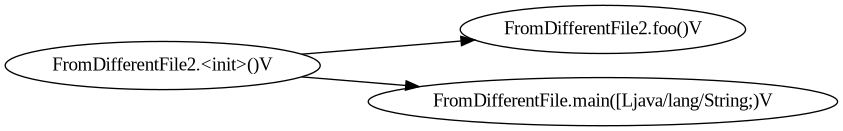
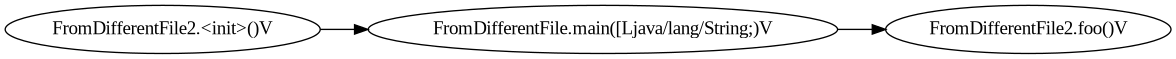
edge "FromDifferentFile2.<init>()V" -> "FromDifferentFile2.foo()V": now "FromDifferentFile.main([Ljava/lang/String;)V" -> "FromDifferentFile2.foo()V"
